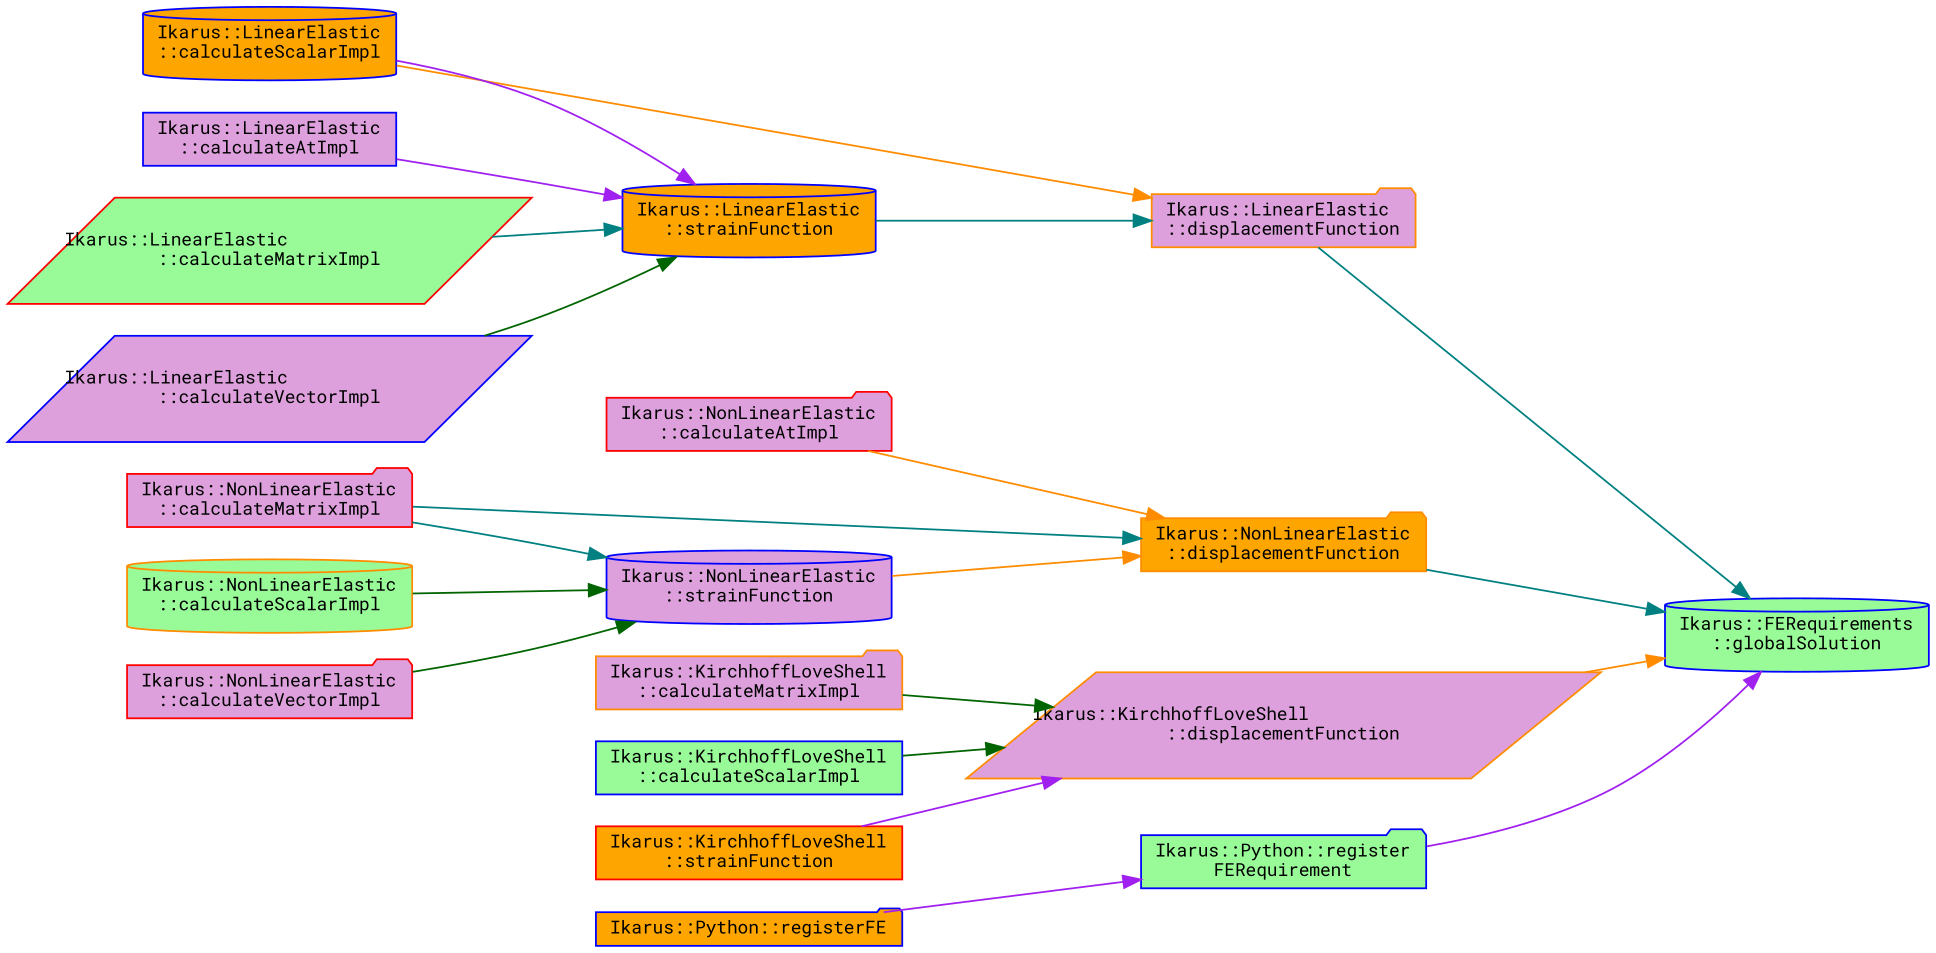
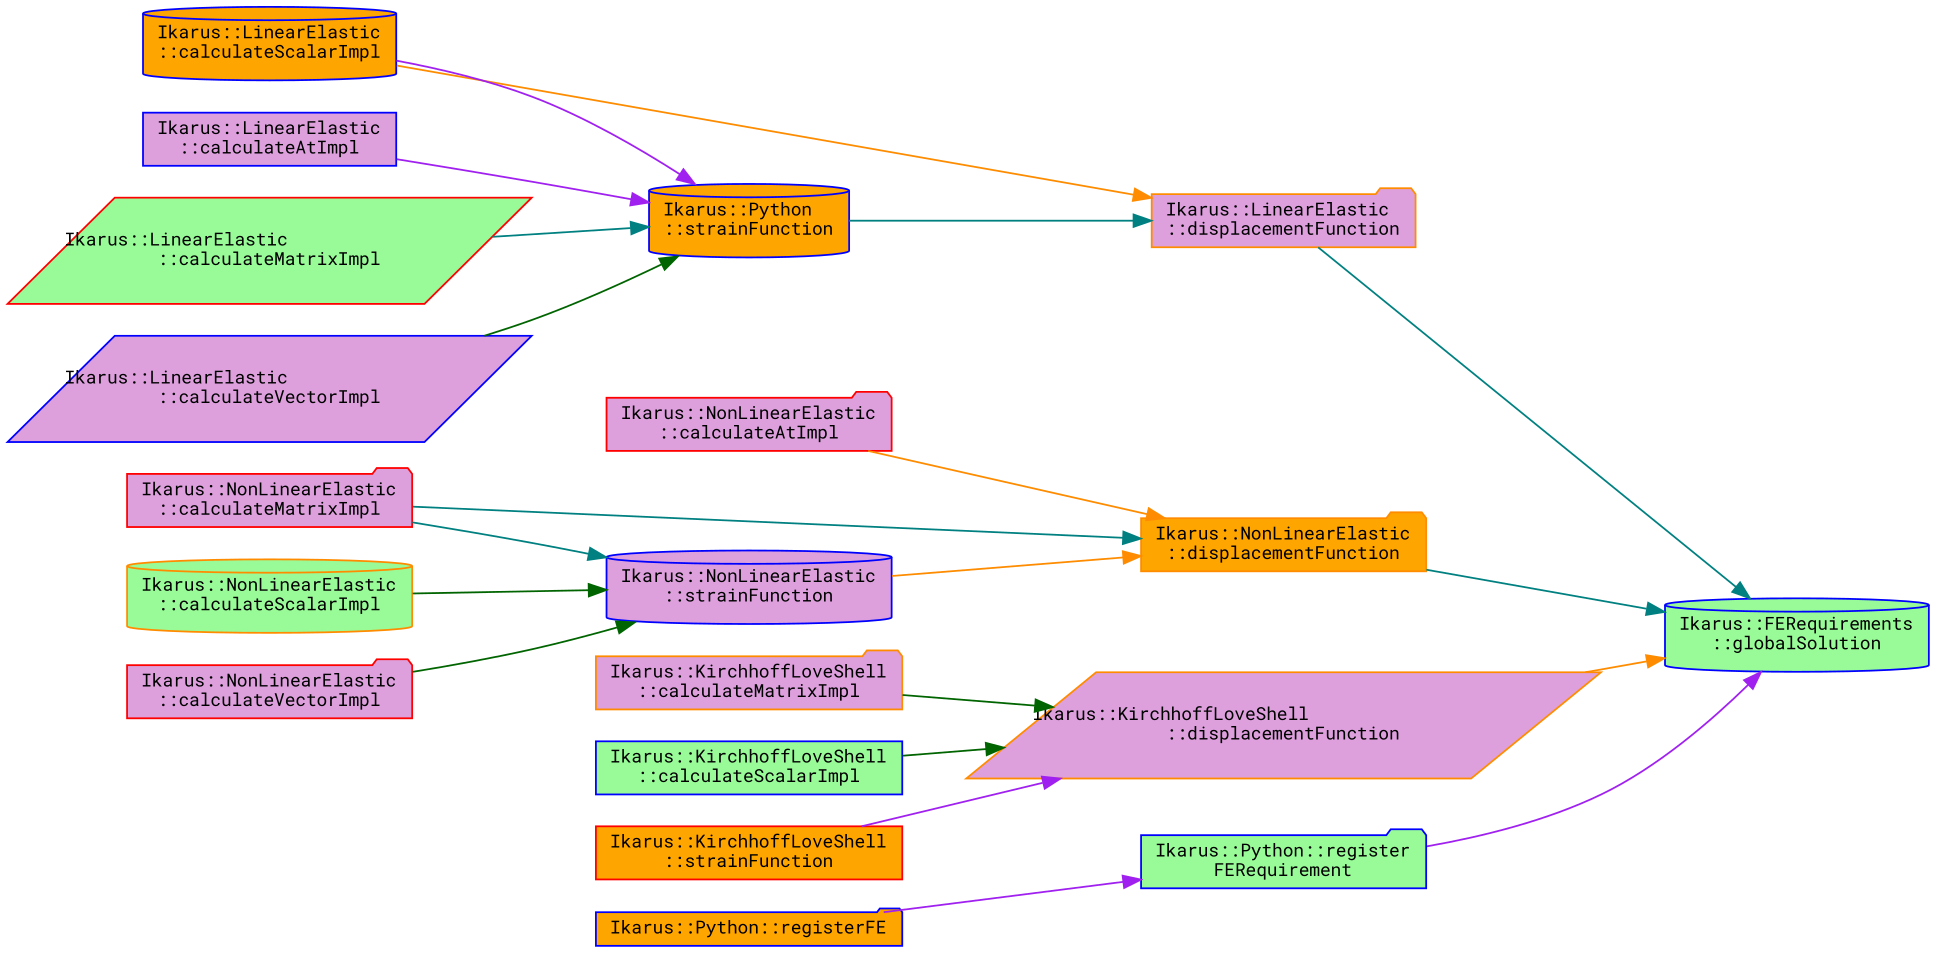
node "Ikarus::LinearElastic ::strainFunction": label "Ikarus::LinearElastic ::strainFunction" -> "Ikarus::Python ::strainFunction"
